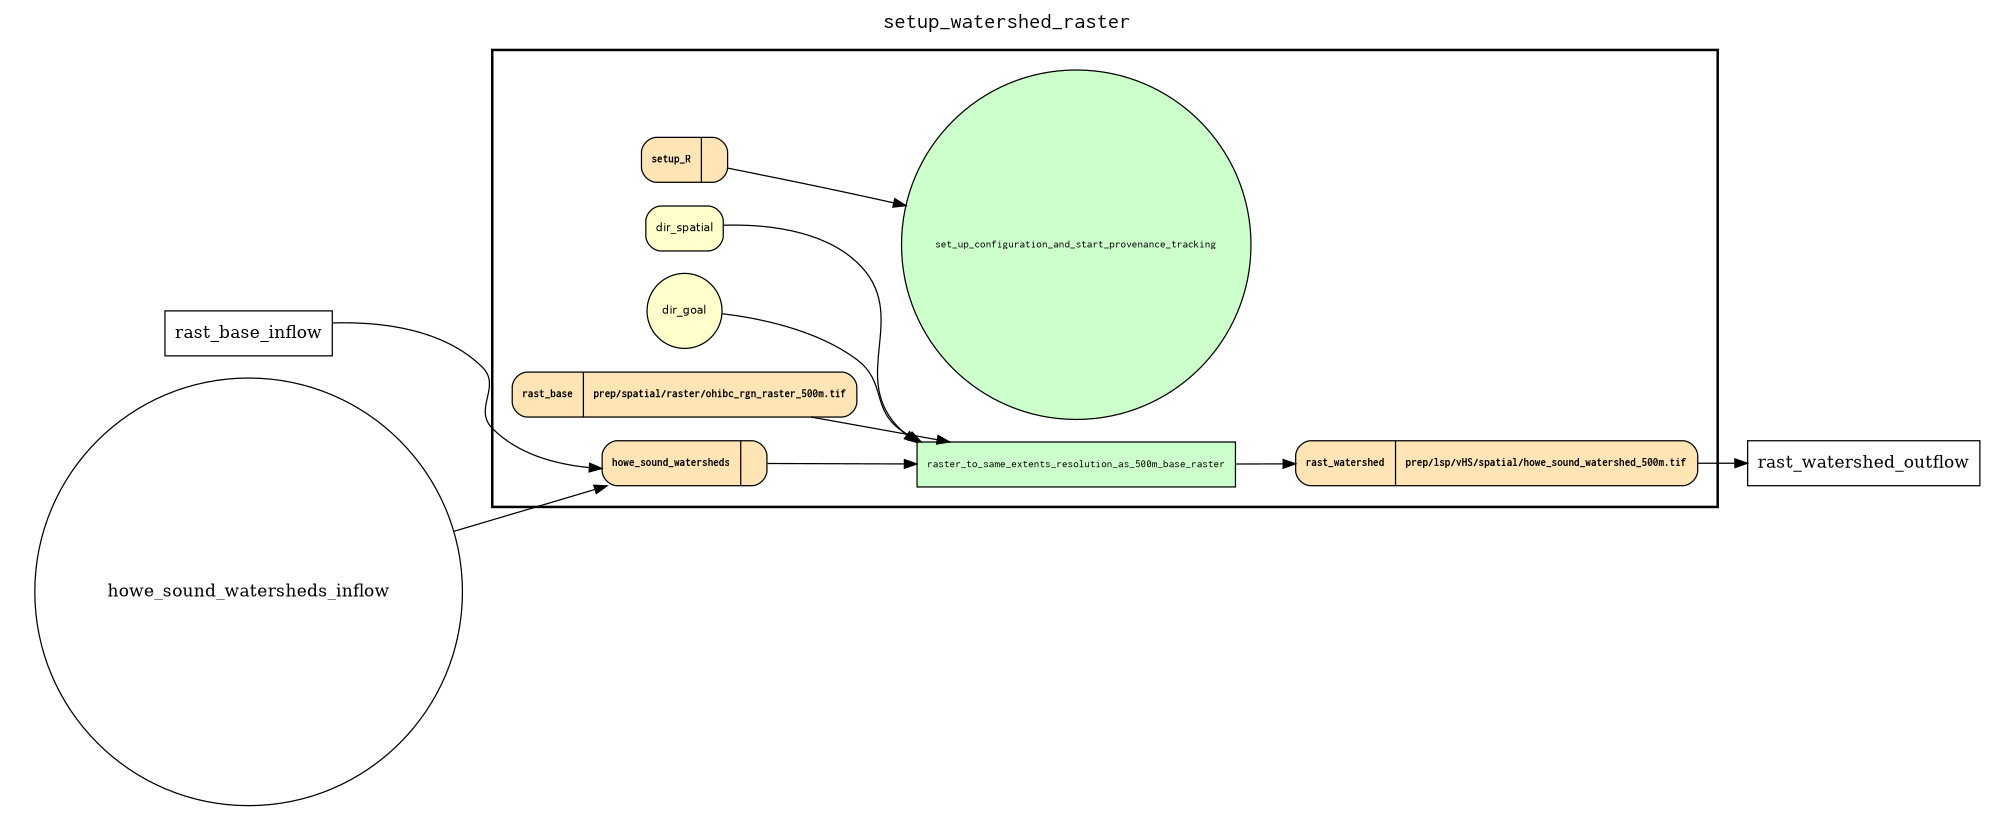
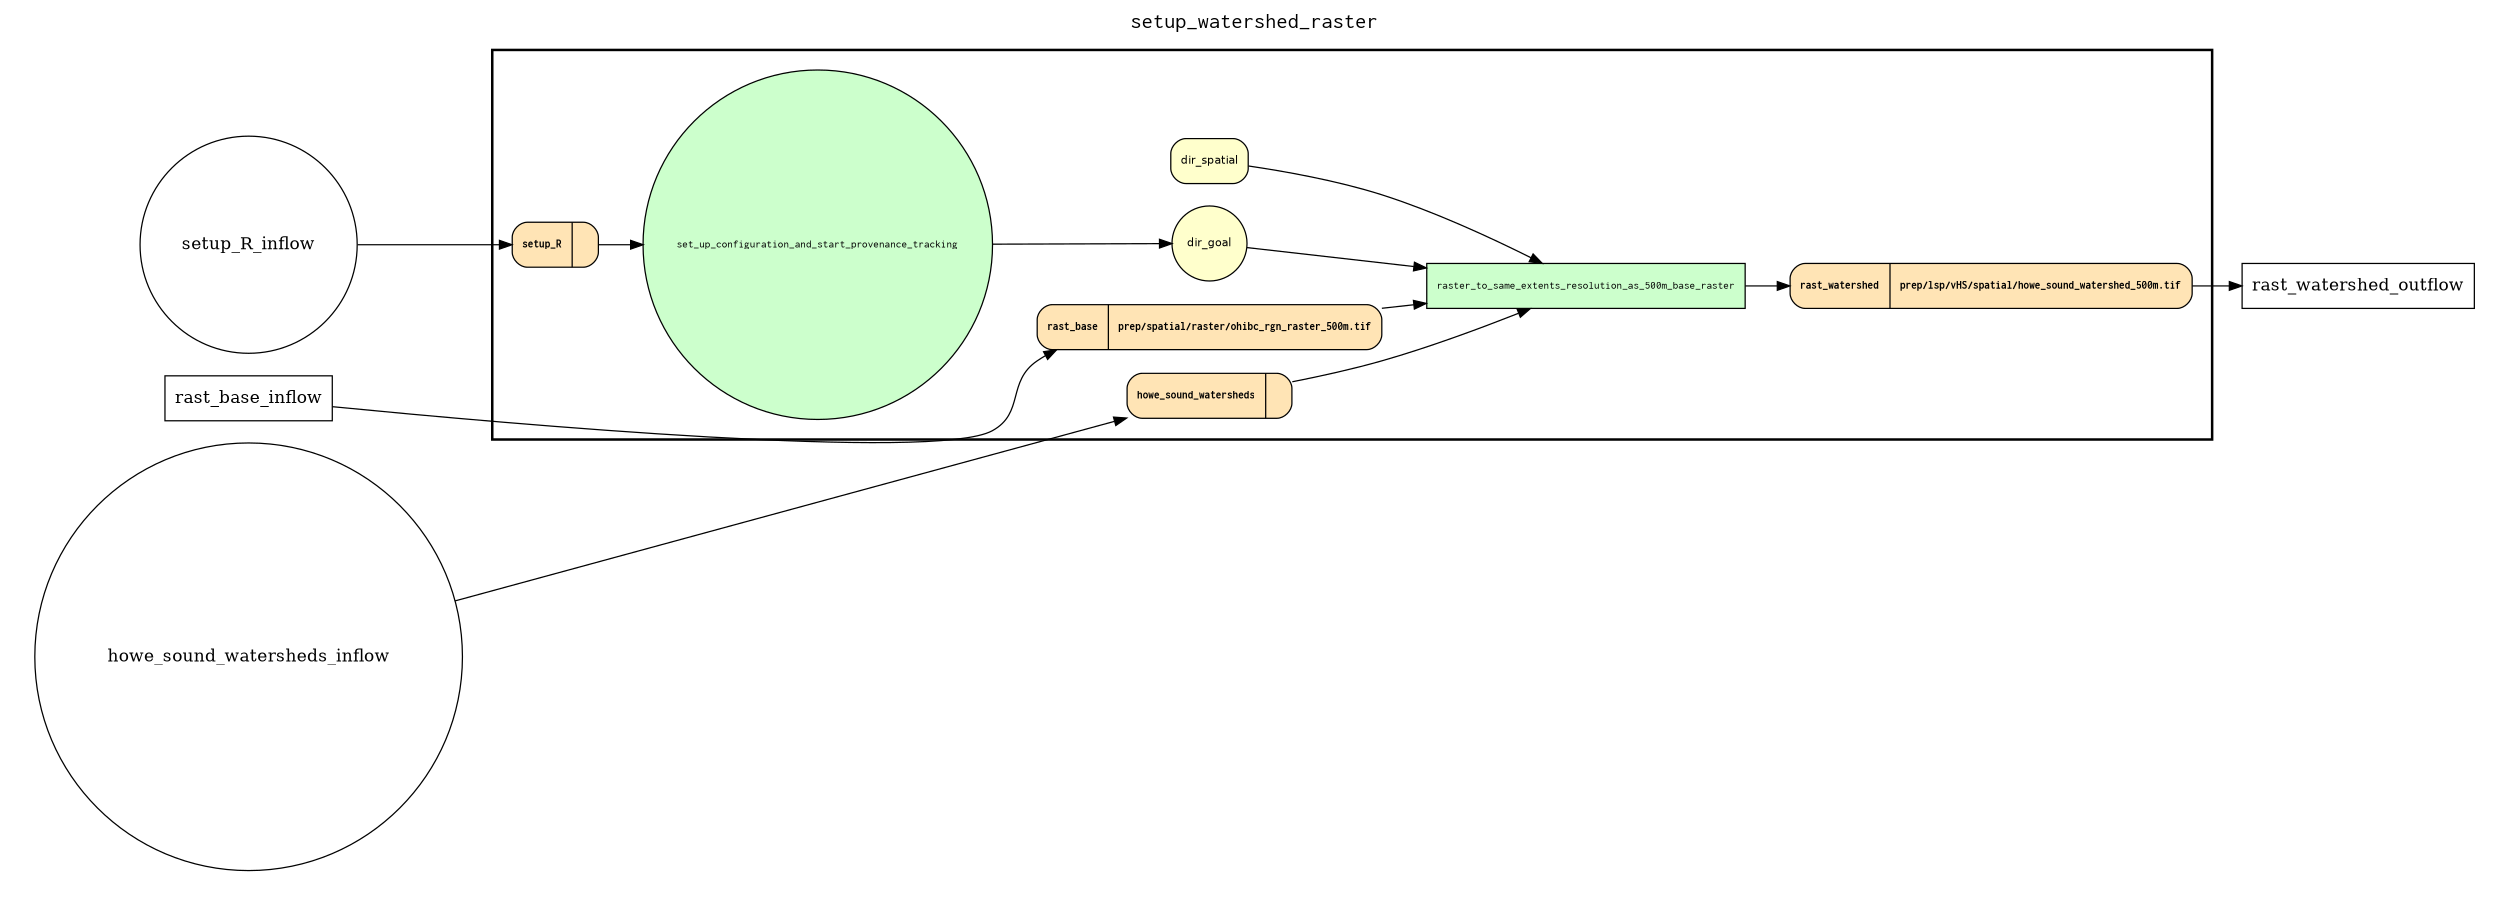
edge "set_up_configuration_and_start_provenance_tracking" -> "dir_goal": added
node "setup_R_inflow": added
edge "rast_base_inflow" -> "howe_sound_watersheds": now "rast_base_inflow" -> "rast_base"
